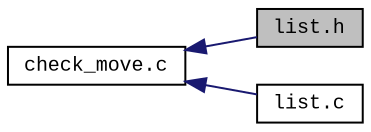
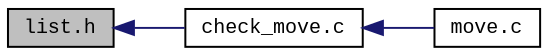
edge "list.h" -> "check_move.c": reversed
node "list.c": label "list.c" -> "move.c"
